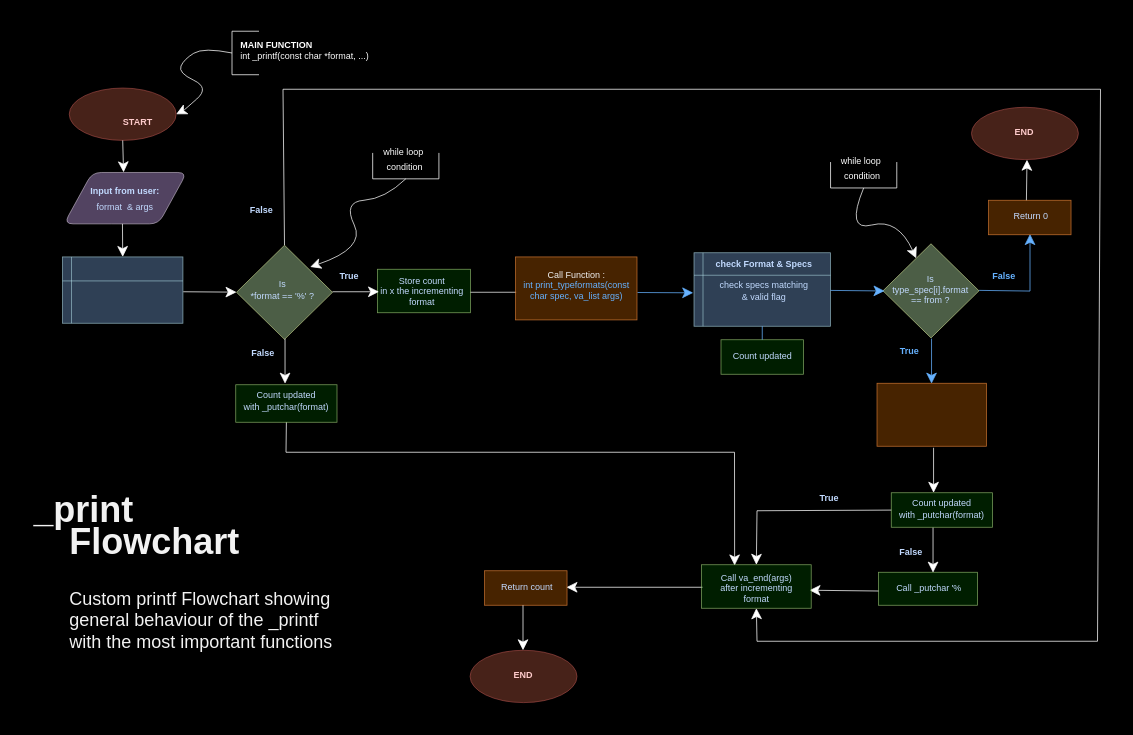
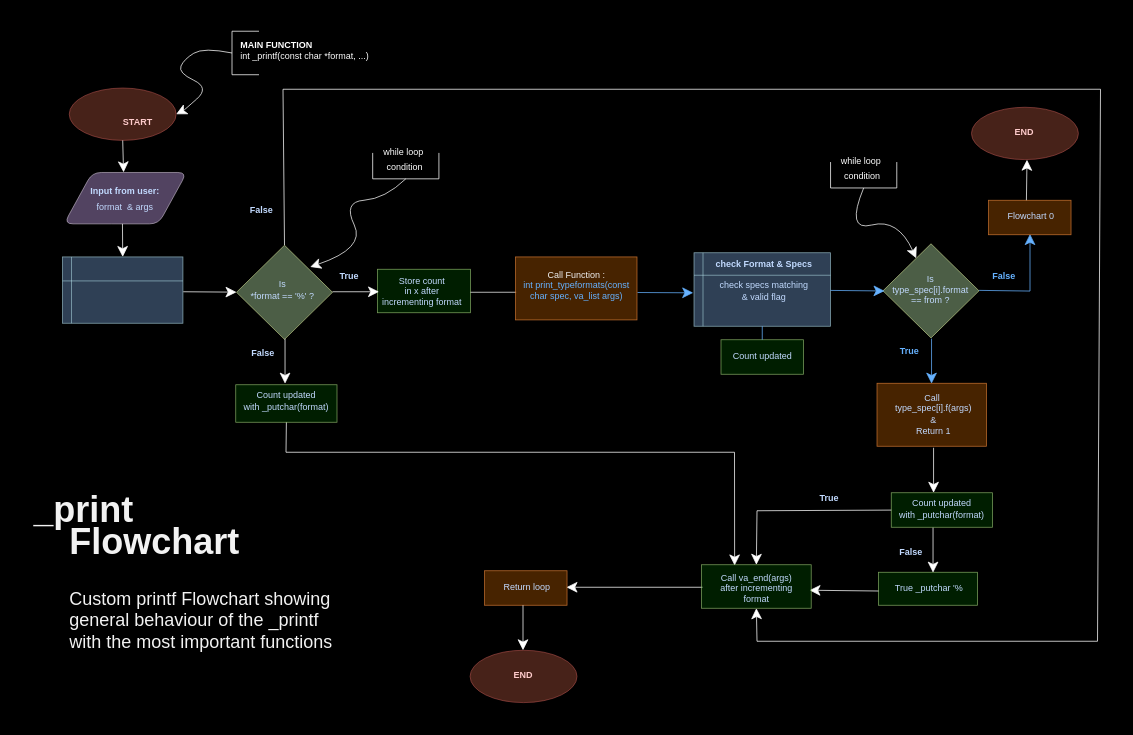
node "Return 0": label "Return 0" -> "Flowchart 0"
node "Store count in x the incrementing format": label "Store count in x the incrementing format" -> "Store count in x after incrementing format"
node "Call type_spec[i].f(args) & Return 1": added
node "Return count": label "Return count" -> "Return loop"
node "Call _putchar '%": label "Call _putchar '%" -> "True _putchar '%"
